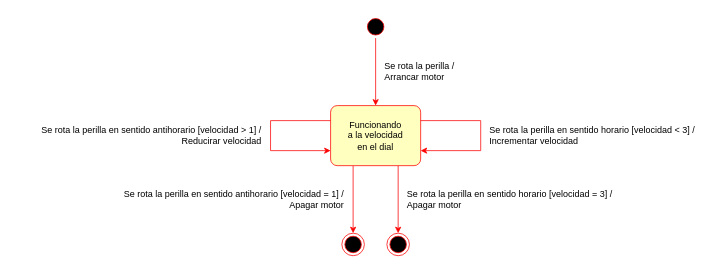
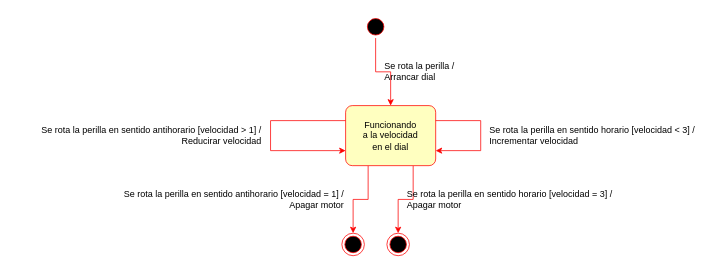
node "Se rota la perilla / Arrancar motor": label "Se rota la perilla / Arrancar motor" -> "Se rota la perilla / Arrancar dial"
node "Funcionando a la velocidad en el dial": moved (375, 135) -> (390, 135)
